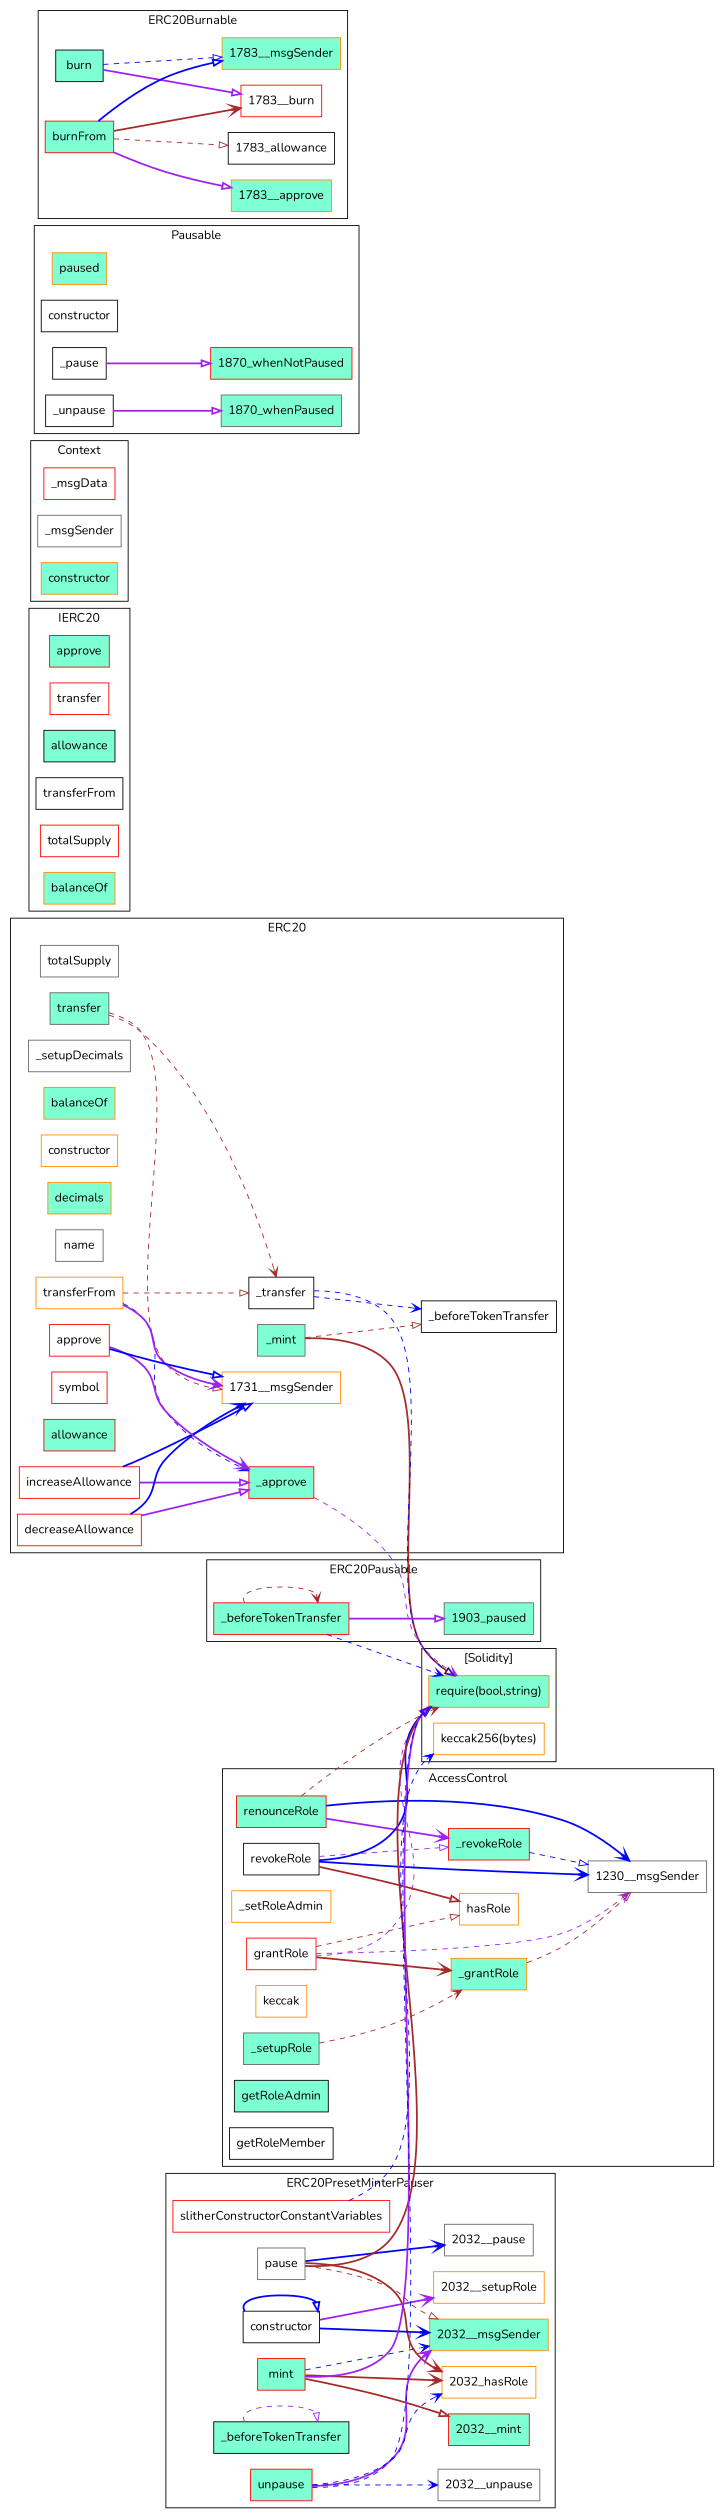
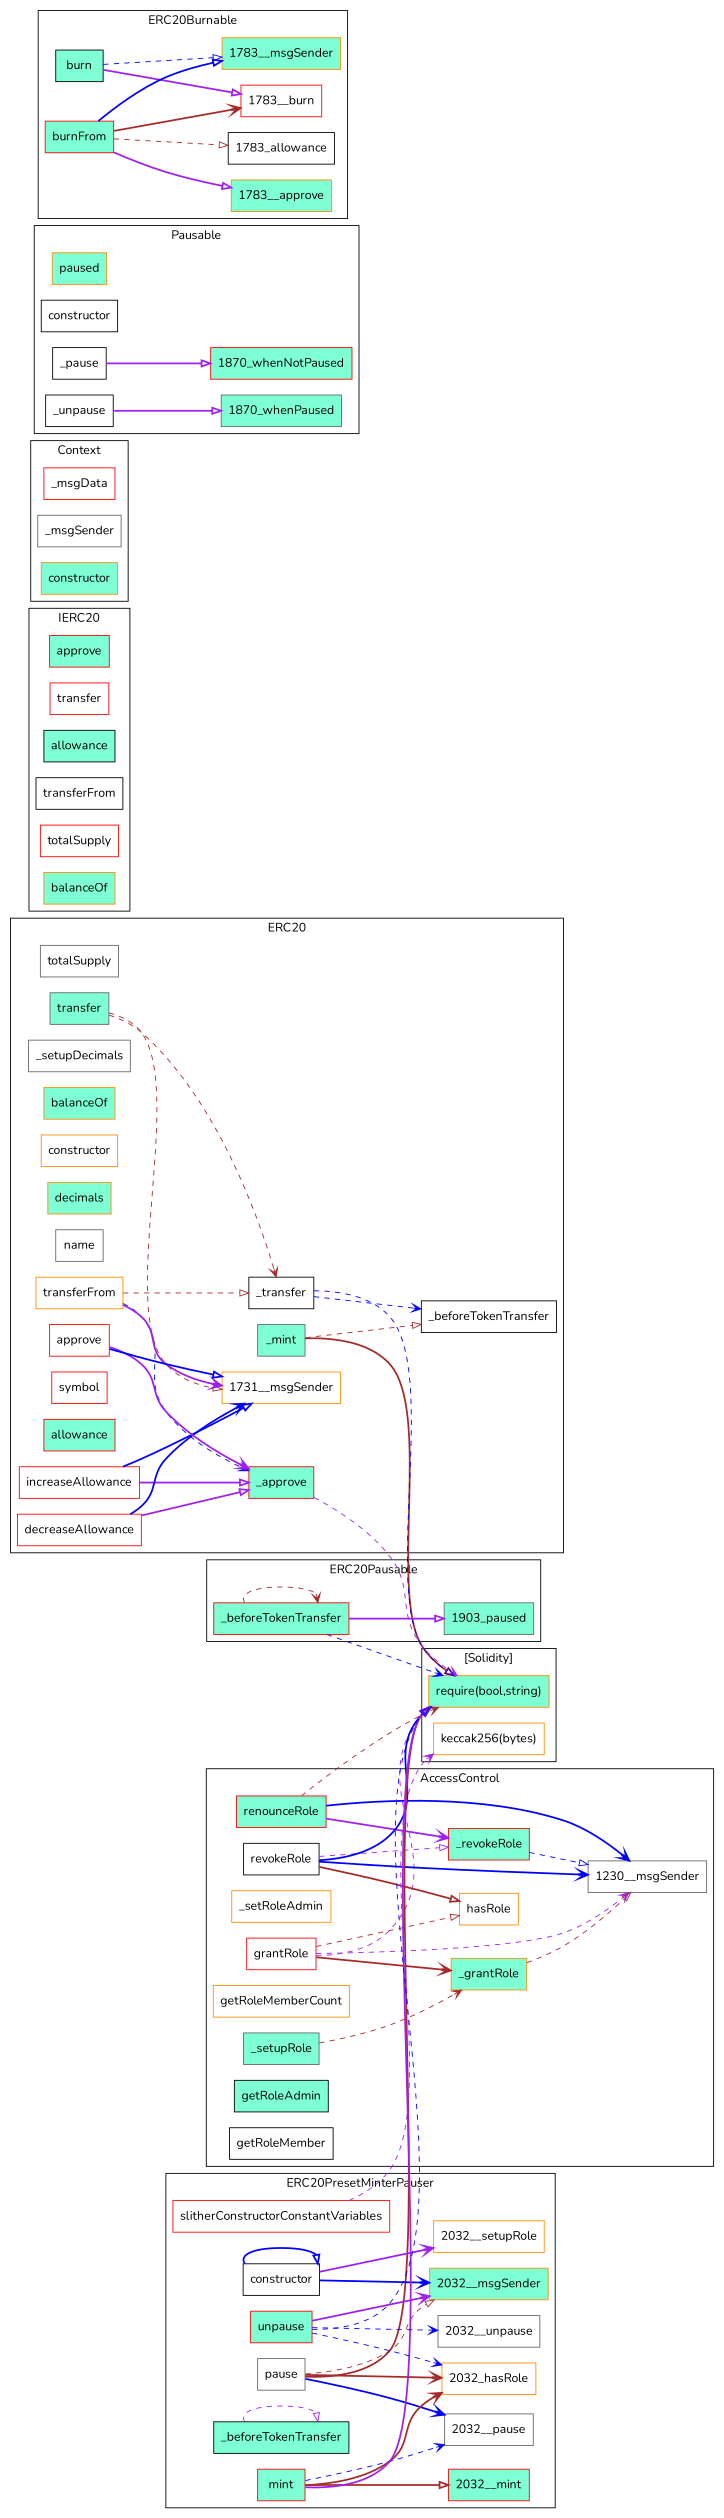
edge "slitherConstructorConstantVariables" -> "keccak256(bytes)": color blue -> purple
node "keccak": label "keccak" -> "getRoleMemberCount"
edge "mint" -> "2032__msgSender": now "mint" -> "2032__pause"
